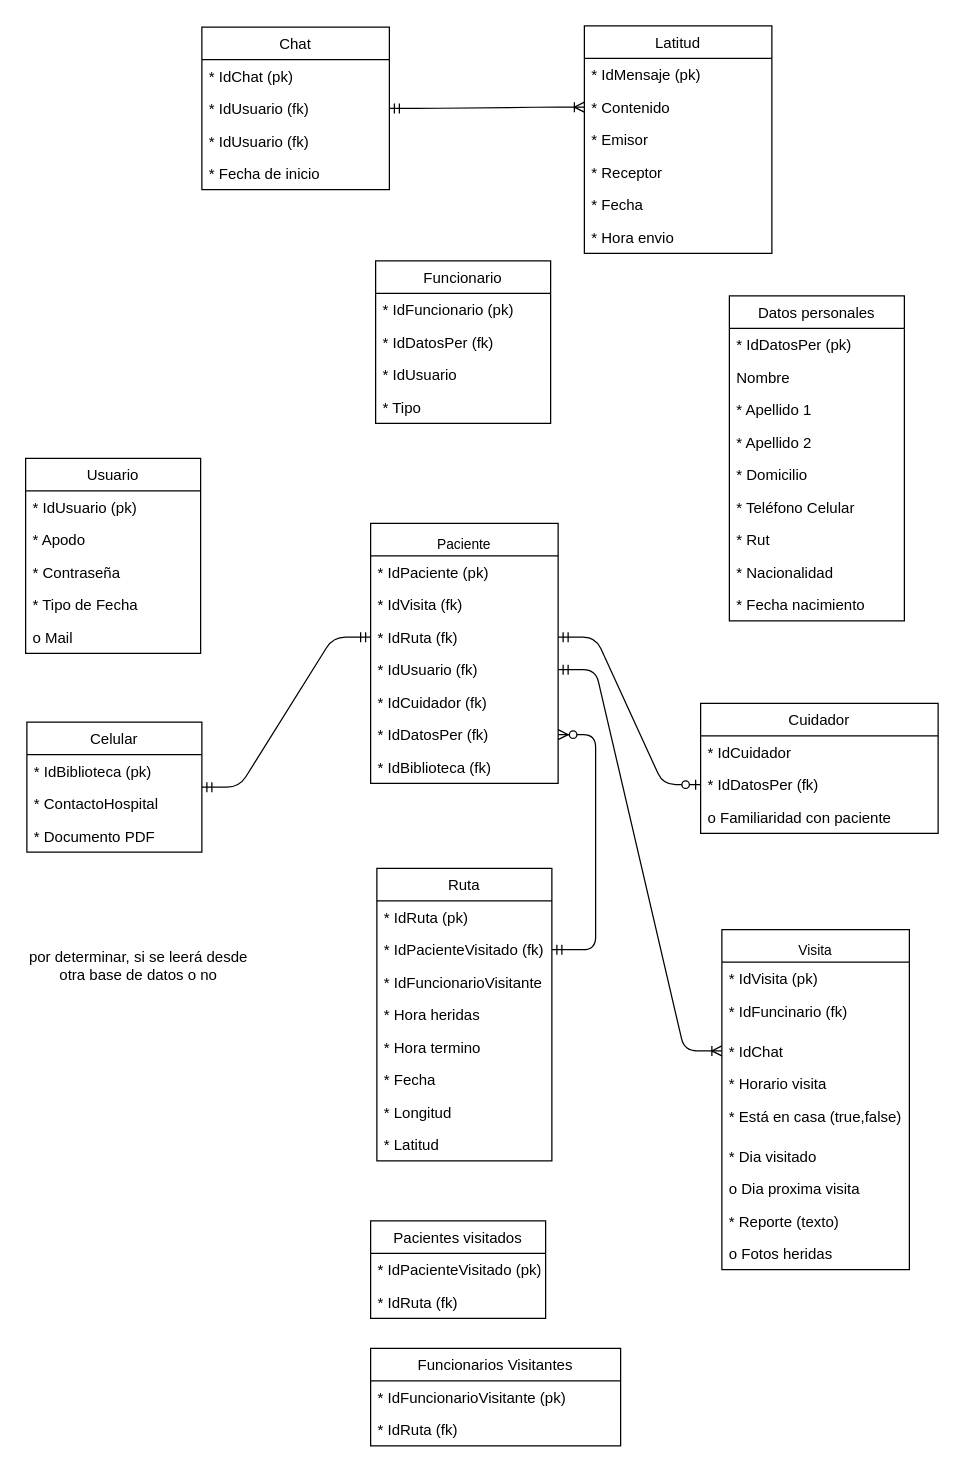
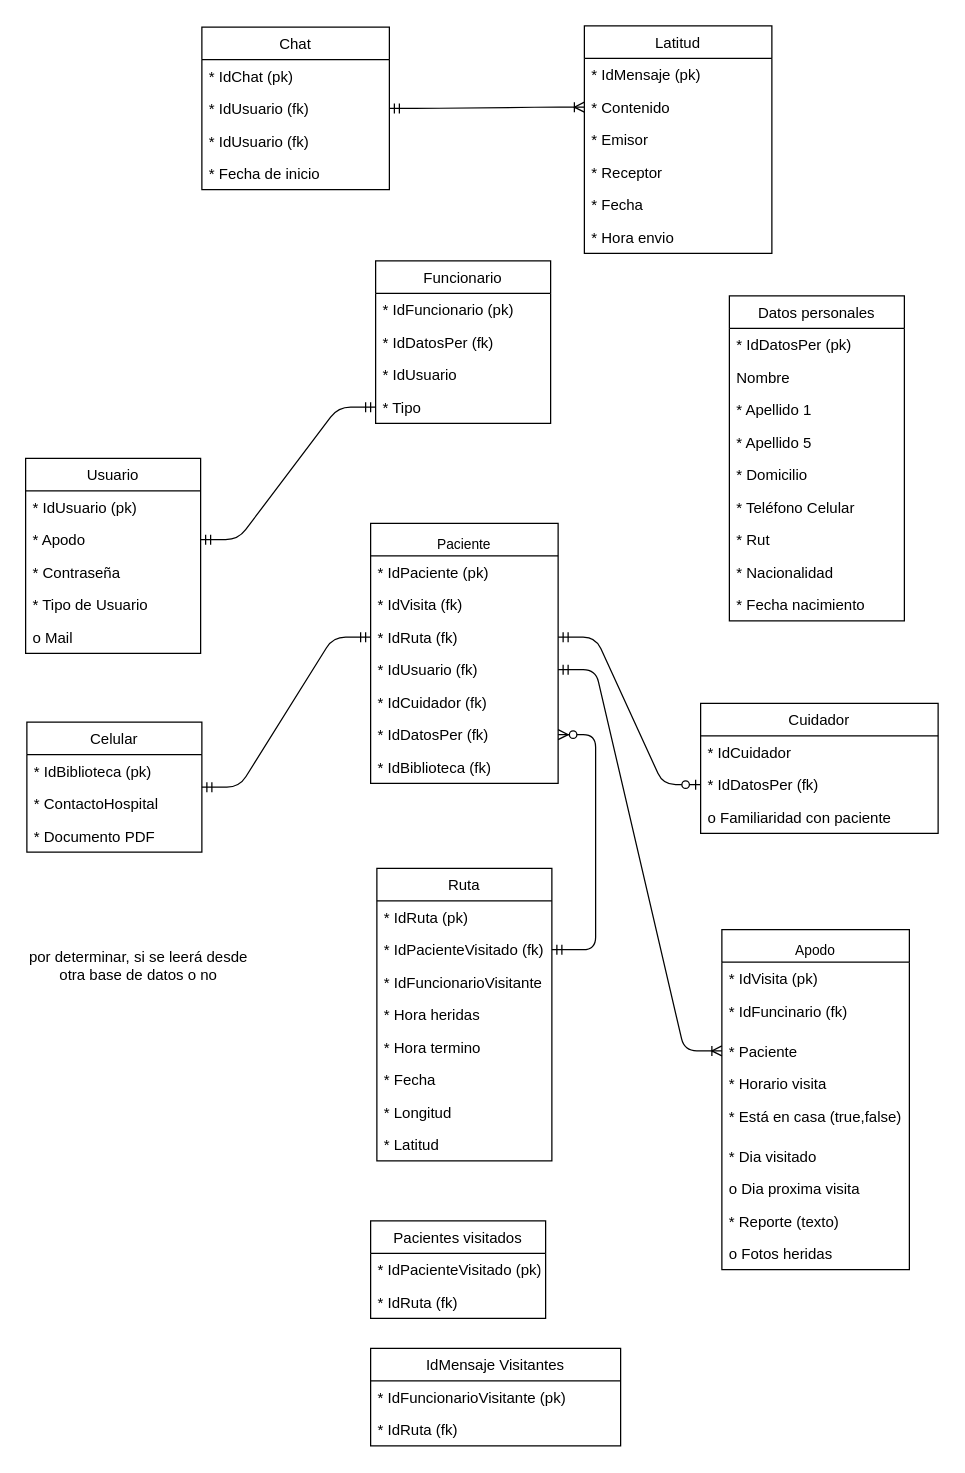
node "* Apellido 2": label "* Apellido 2" -> "* Apellido 5"
edge "* Tipo" -- "* Apodo": added
node "* Tipo de Fecha": label "* Tipo de Fecha" -> "* Tipo de Usuario"
node "Visita": label "Visita" -> "Apodo"
node "* IdChat": label "* IdChat" -> "* Paciente"
node "Funcionarios Visitantes": label "Funcionarios Visitantes" -> "IdMensaje Visitantes"
